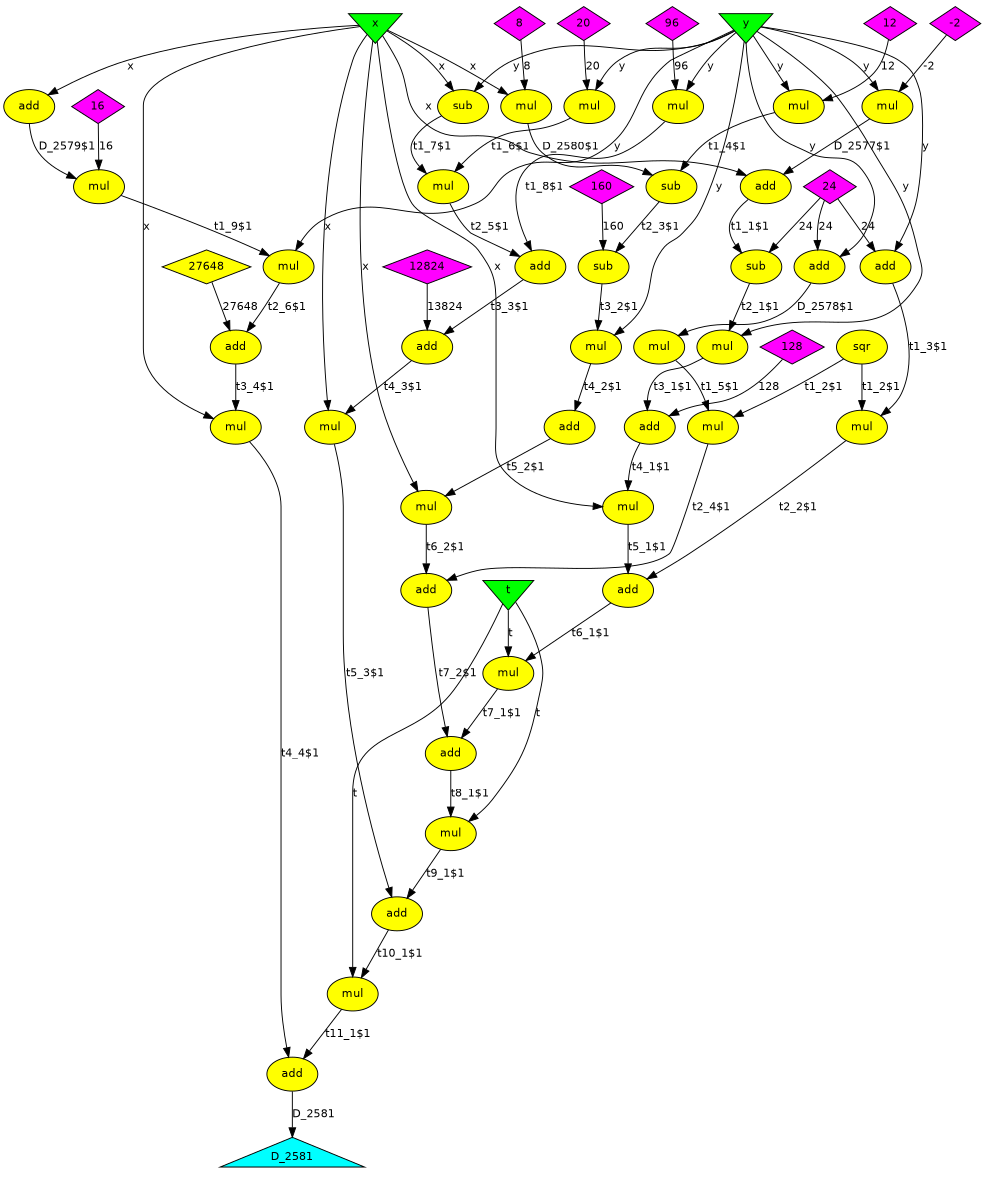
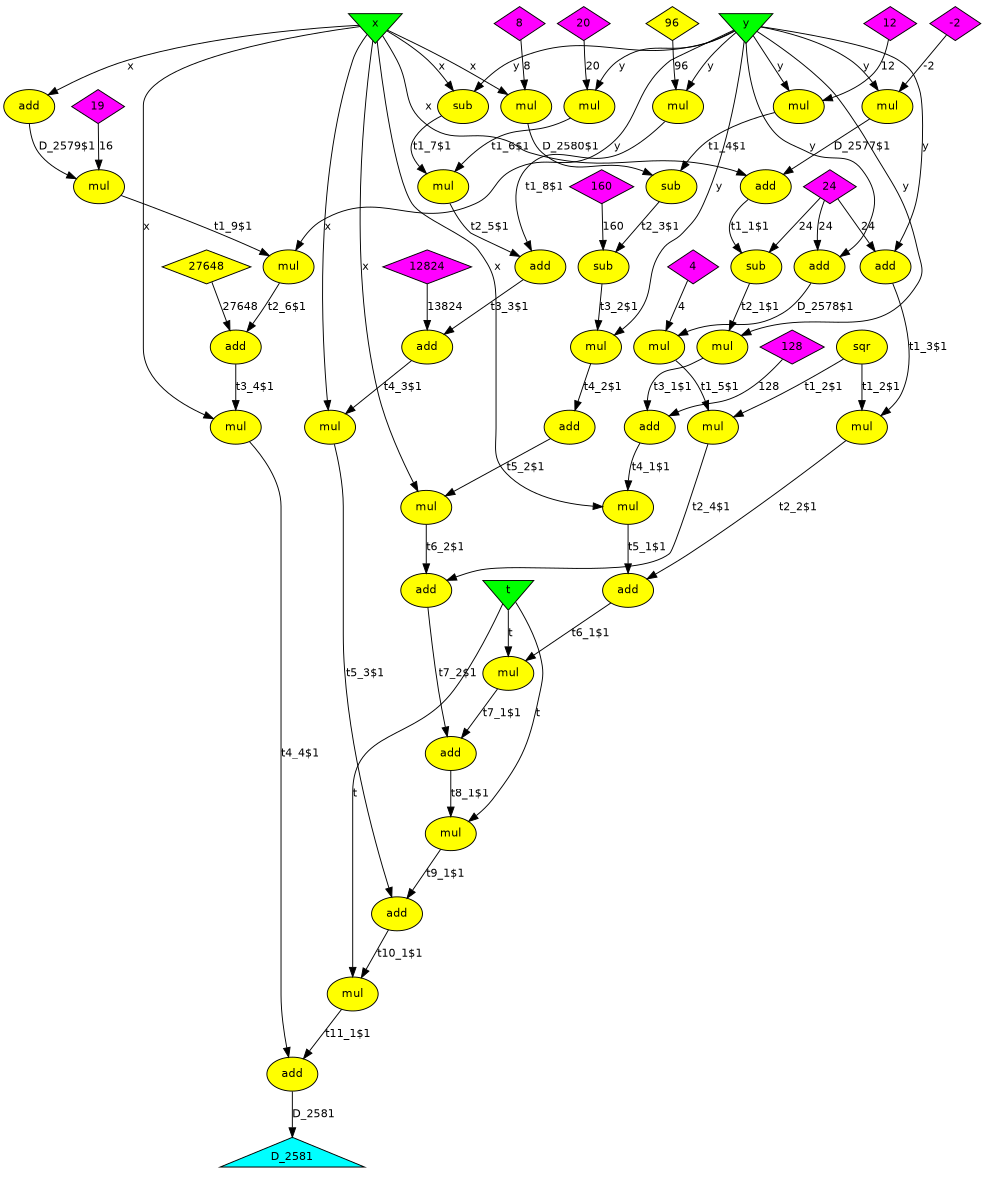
node "96": fillcolor magenta -> yellow
node "16": label "16" -> "19"
node "4": added
